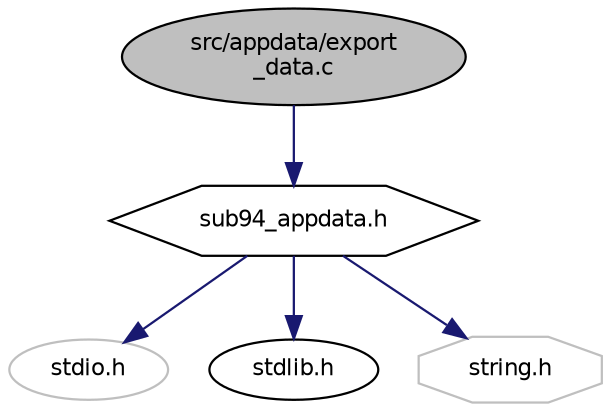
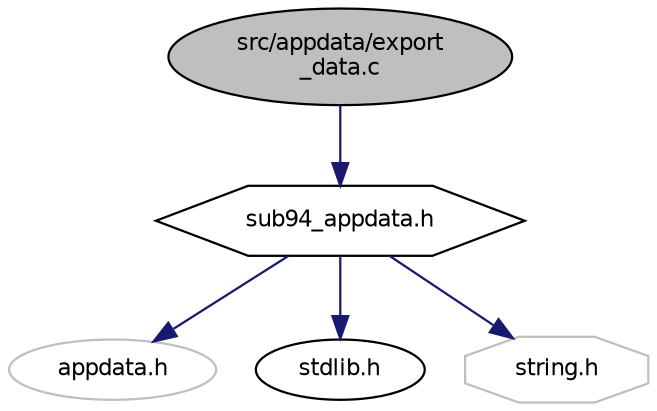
node "stdio.h": label "stdio.h" -> "appdata.h"
